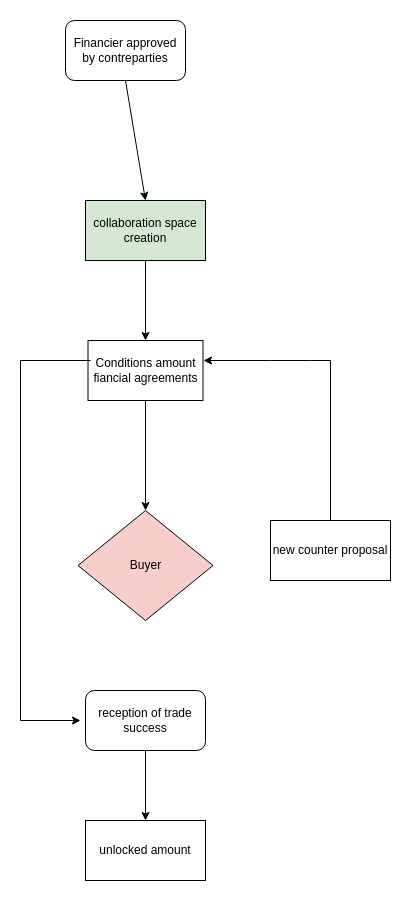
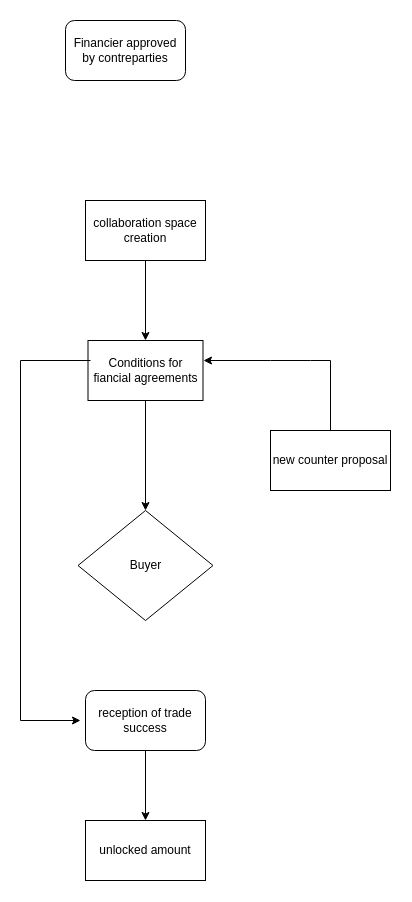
edge "Financier approved by contreparties" -> "collaboration space creation": removed
node "collaboration space creation": fillcolor #d5e8d4 -> #ffffff
node "Conditions amount fiancial agreements": label "Conditions amount fiancial agreements" -> "Conditions for fiancial agreements"
node "new counter proposal": moved (331, 551) -> (331, 461)
node "Buyer": fillcolor #f8cecc -> #ffffff
